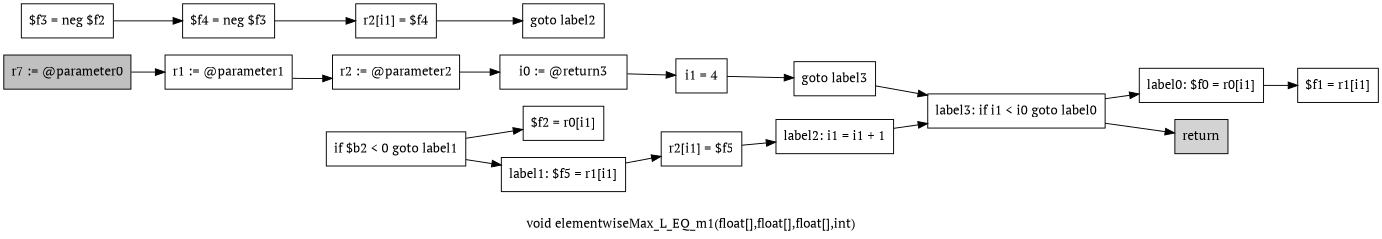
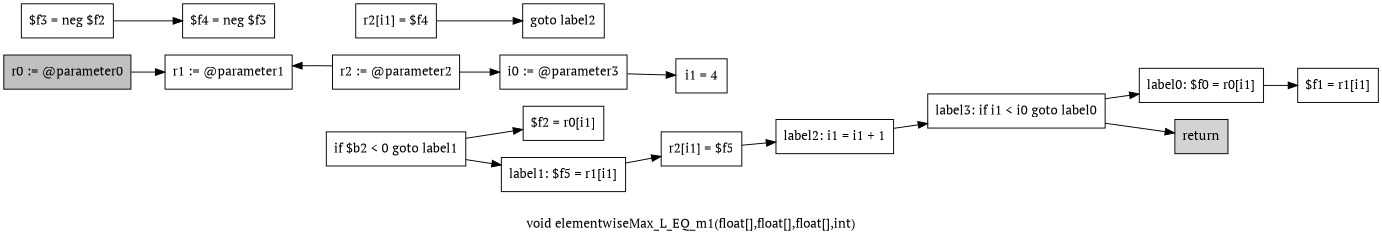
edge "$f4 = neg $f3" -> "r2[i1] = $f4": removed
node "r7 := @parameter0": label "r7 := @parameter0" -> "r0 := @parameter0"
node "i0 := @return3": label "i0 := @return3" -> "i0 := @parameter3"
edge "r1 := @parameter1" -> "r2 := @parameter2": reversed
node "goto label3": removed
